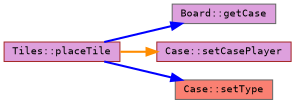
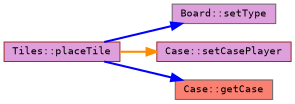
node "Board::getCase": label "Board::getCase" -> "Board::setType"
node "Case::setType": label "Case::setType" -> "Case::getCase"
